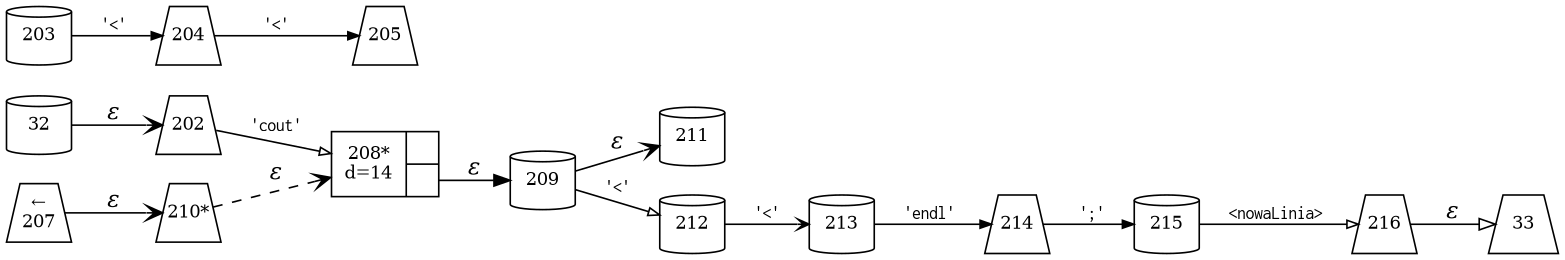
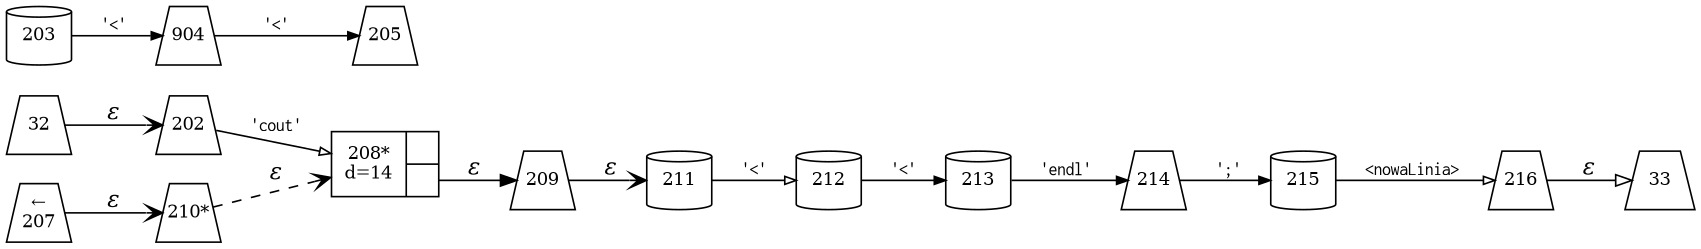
node "204": label "204" -> "904"
node "32": shape cylinder -> trapezium
node "209": shape cylinder -> trapezium
edge "209" -> "212": now "211" -> "212"
edge "212" -> "213": arrowhead vee -> normal
